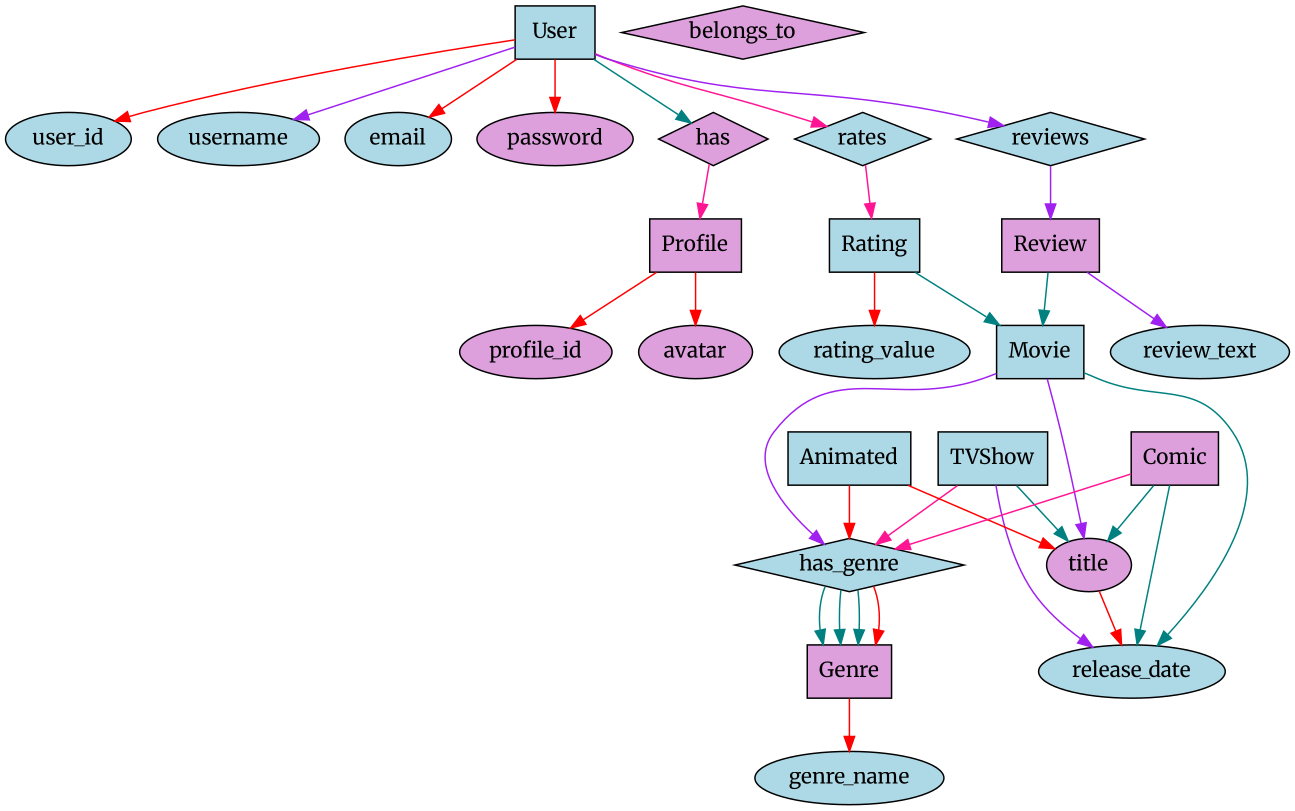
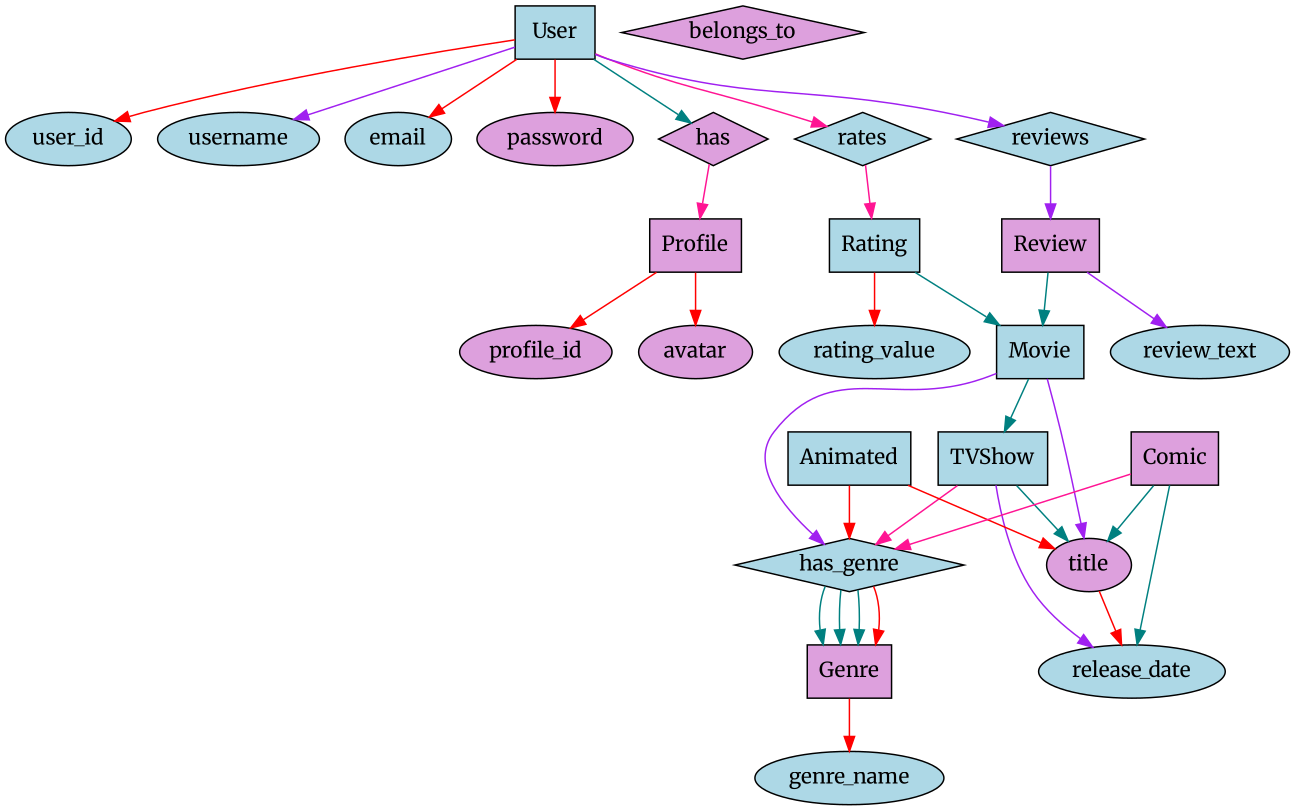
edge "Movie" -> "release_date": now "Movie" -> "TVShow"
